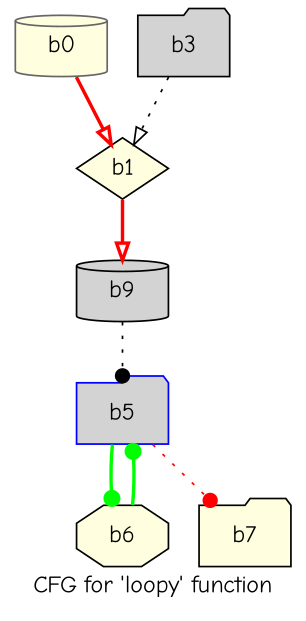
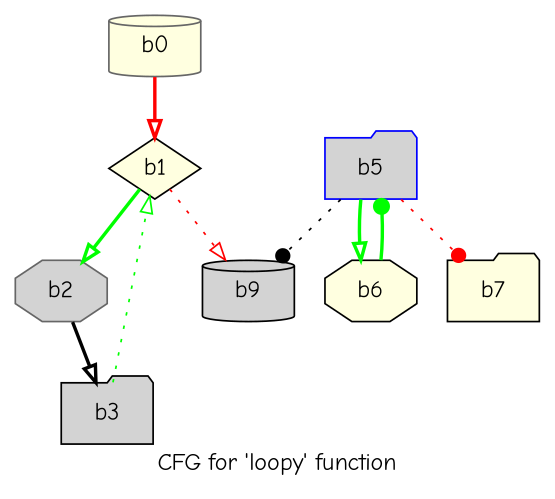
edge "b3" -> "b1": color black -> green
edge "b1" -> "b9": style bold -> dotted
node "b2": added
edge "b9" -> "b5": reversed
edge "b5" -> "b6": arrowhead dot -> onormal
